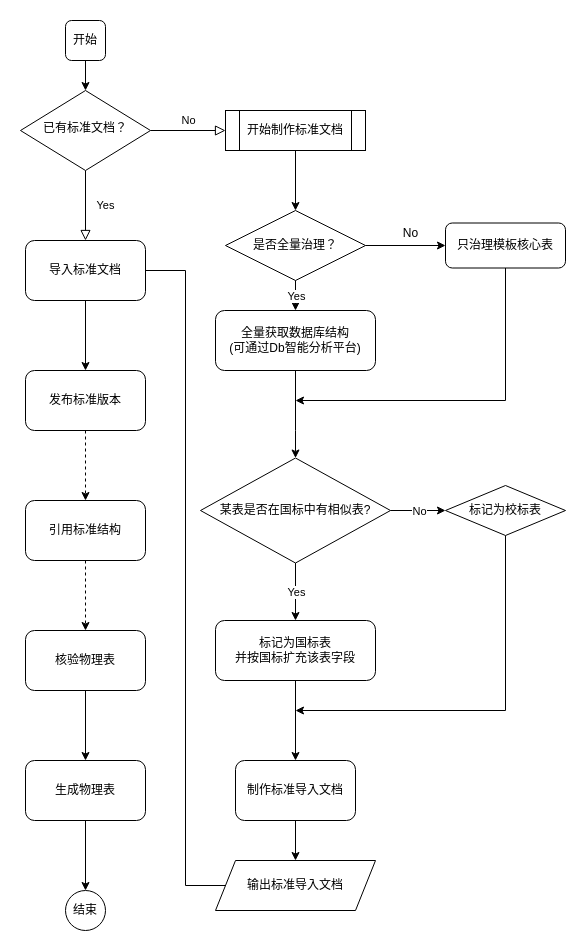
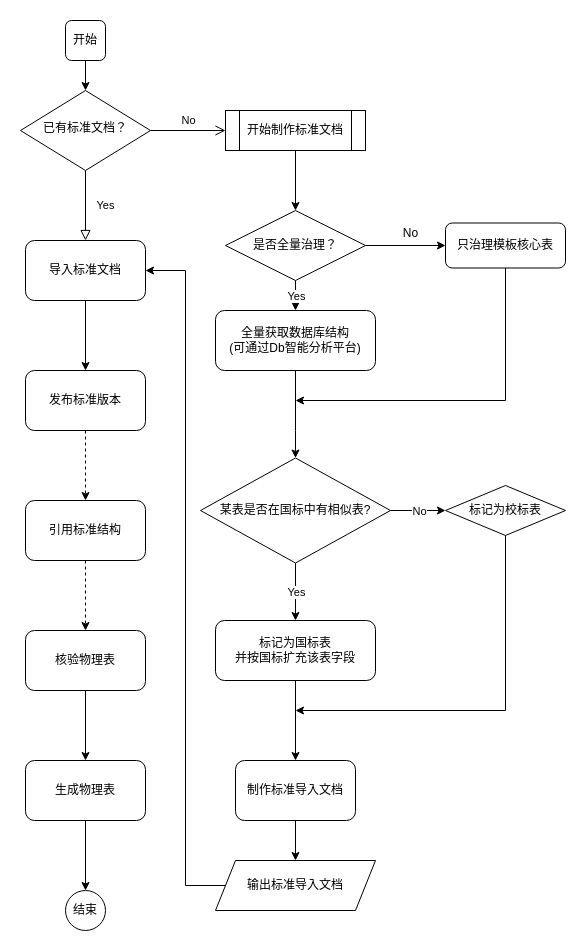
edge "已有标准文档？" -> "开始制作标准文档": arrowhead block -> open
edge "导入标准文档" -- "输出标准导入文档": arrowhead none -> classic
